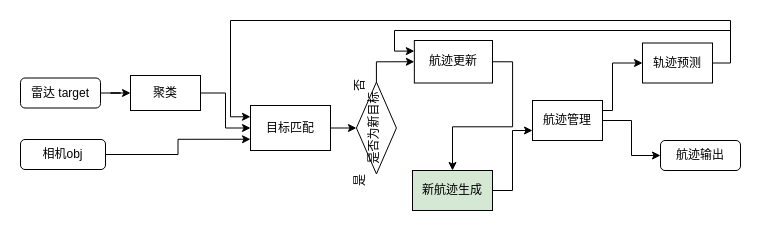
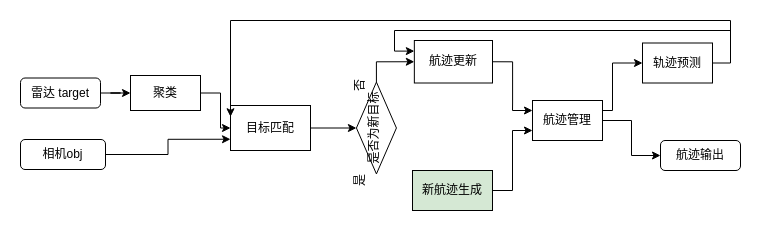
edge "航迹更新" -> "新航迹生成": now "航迹更新" -> "航迹管理"
node "目标匹配": moved (291, 128) -> (271, 128)
